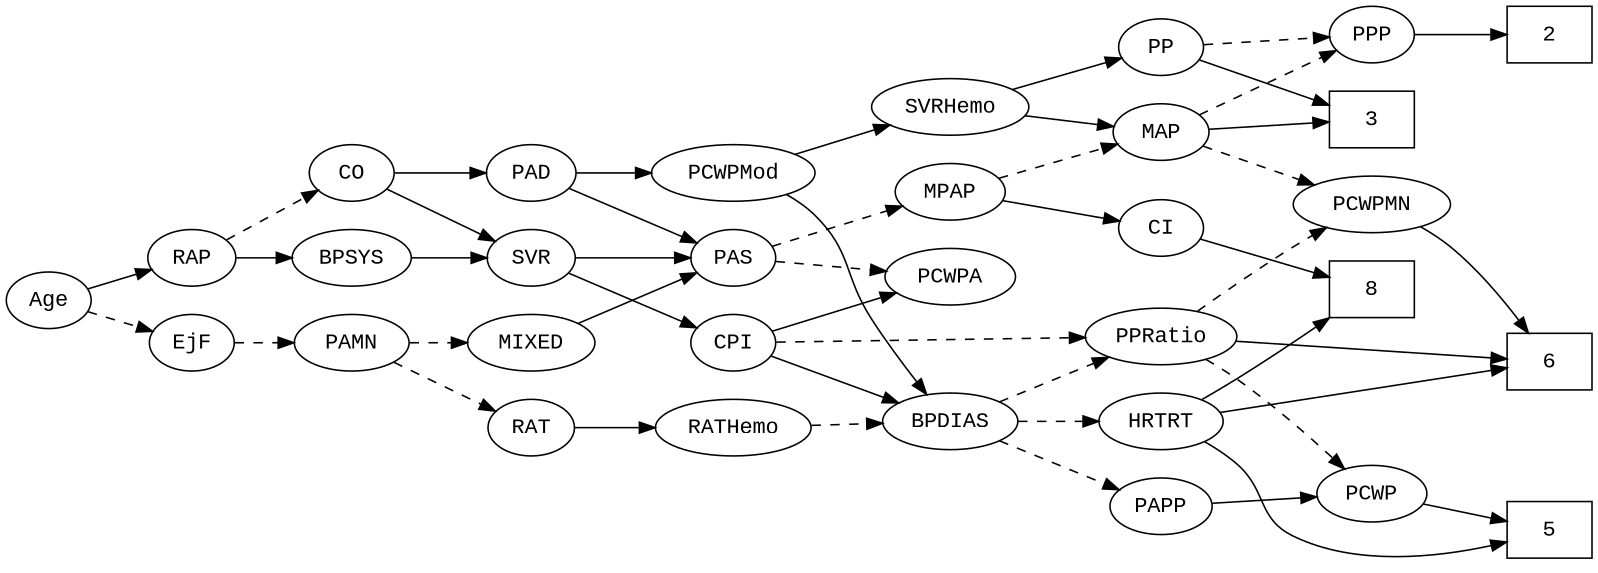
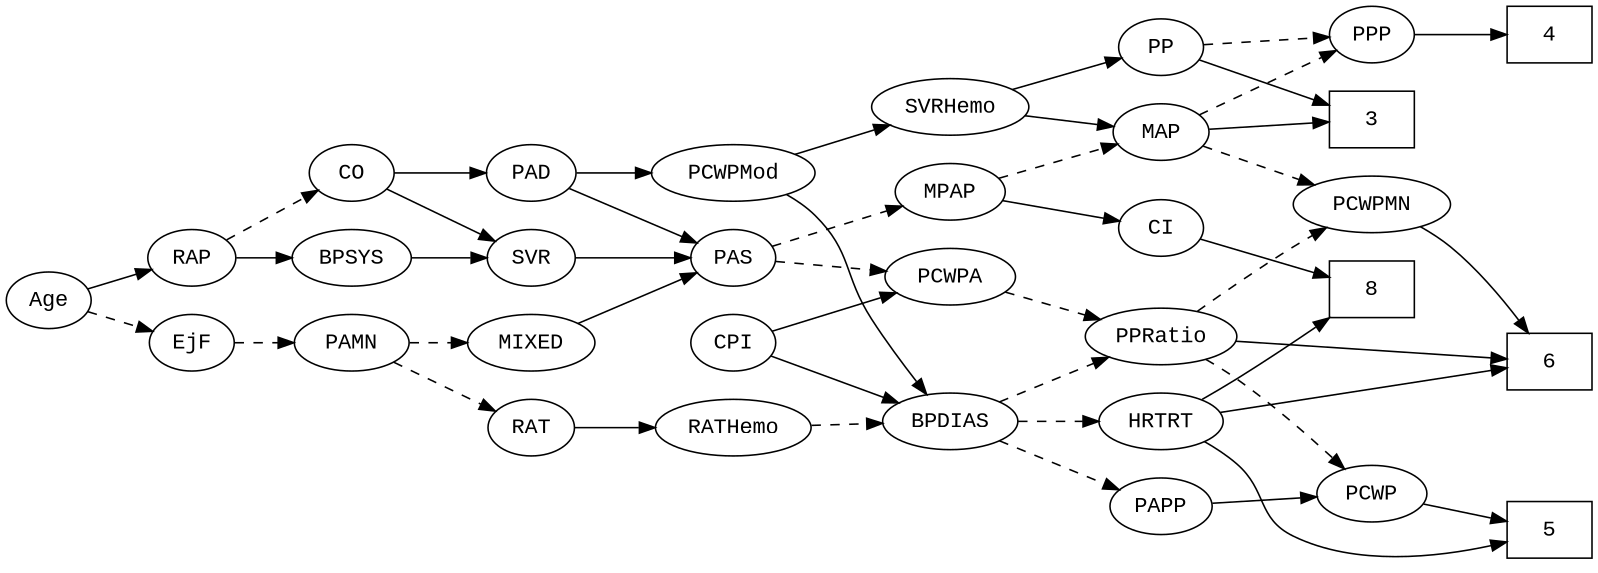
node "2": label "2" -> "4"
edge "SVR" -> "CPI": removed
edge "CPI" -> "PPRatio": now "PCWPA" -> "PPRatio"
